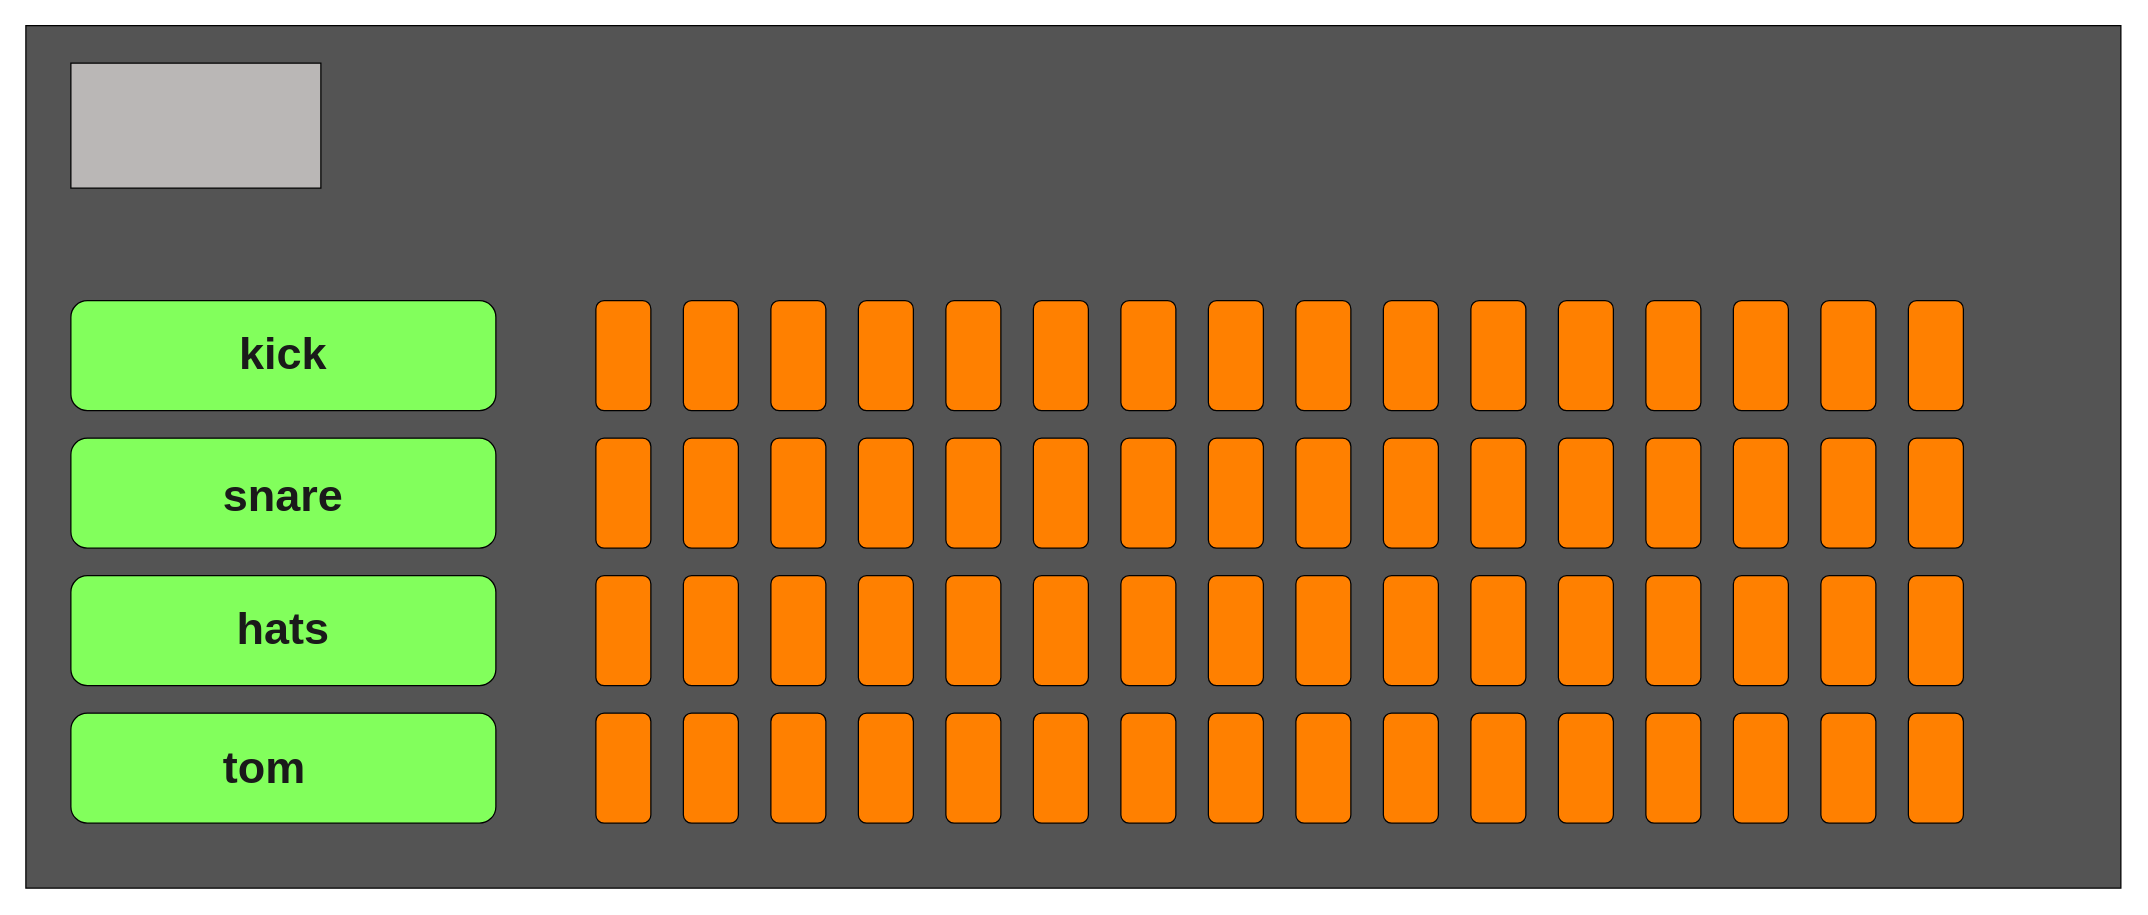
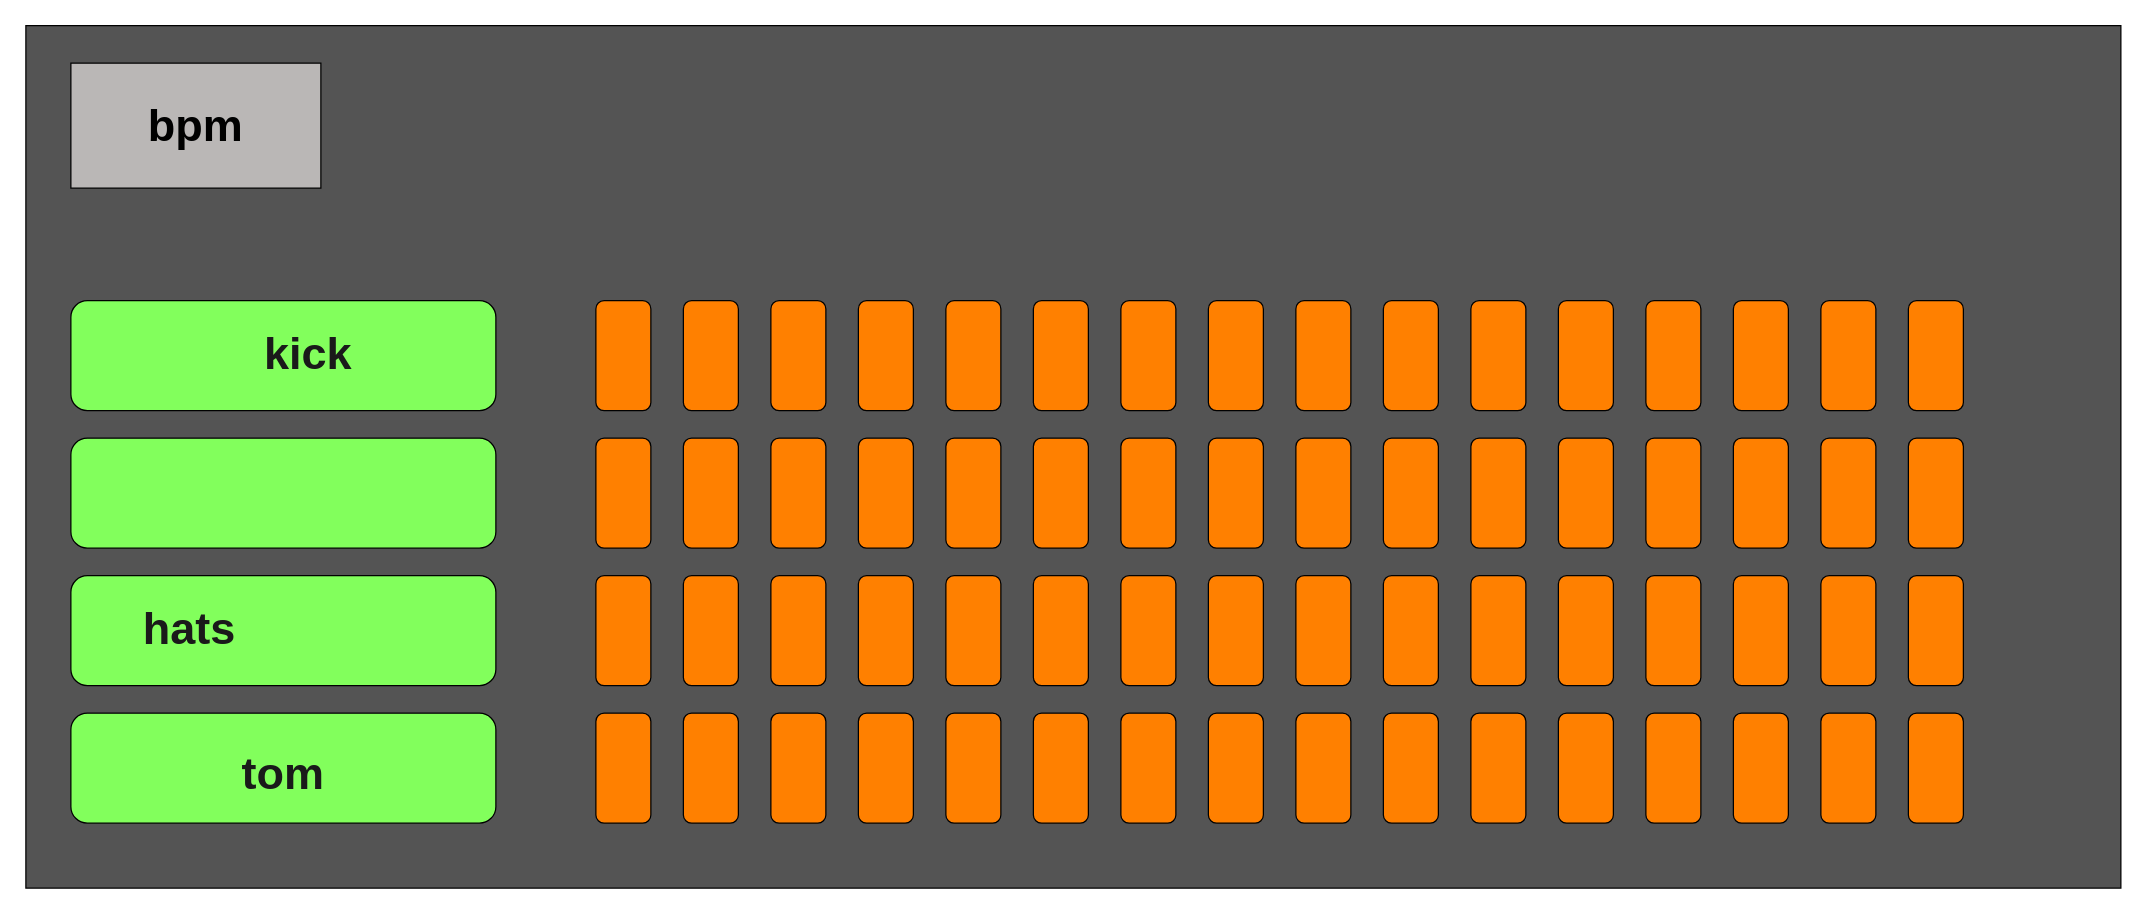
node "bpm": added
node "kick": moved (283, 353) -> (308, 353)
node "snare": removed
node "hats": moved (283, 628) -> (189, 628)
node "tom": moved (264, 767) -> (283, 773)
